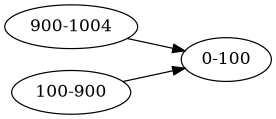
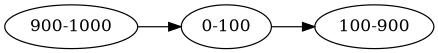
node "900-1004": label "900-1004" -> "900-1000"
edge "100-900" -> "0-100": reversed
